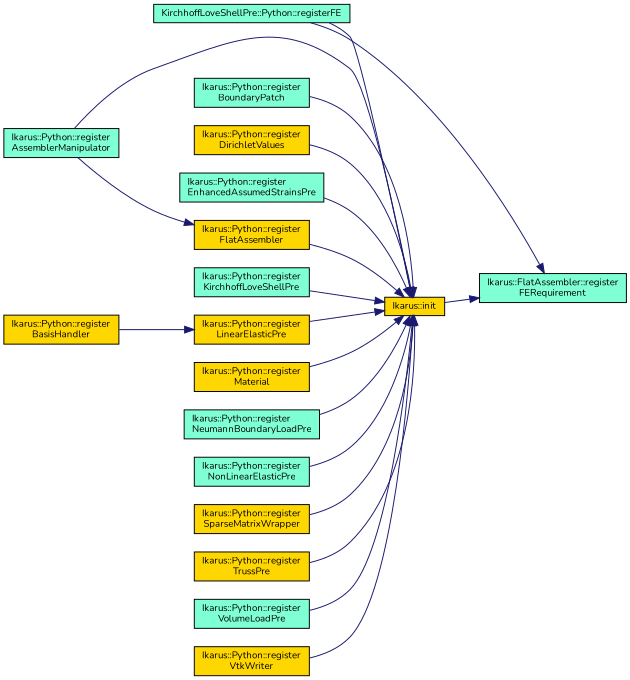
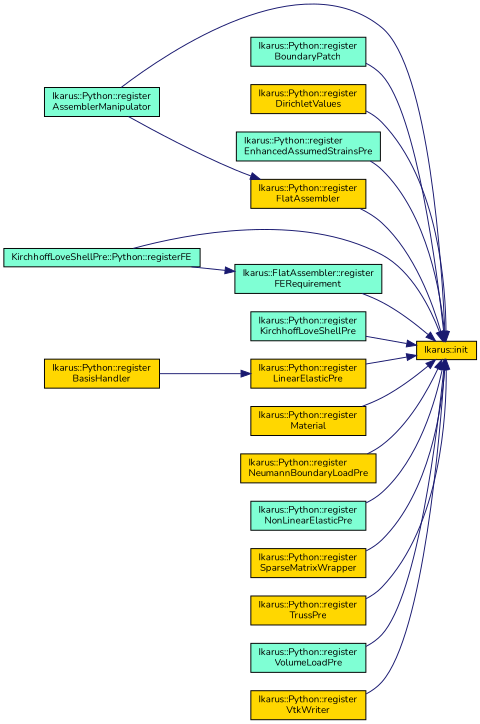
edge "Ikarus::init" -> "Ikarus::FlatAssembler::register FERequirement": reversed
node "Ikarus::Python::register NeumannBoundaryLoadPre": fillcolor aquamarine -> gold
